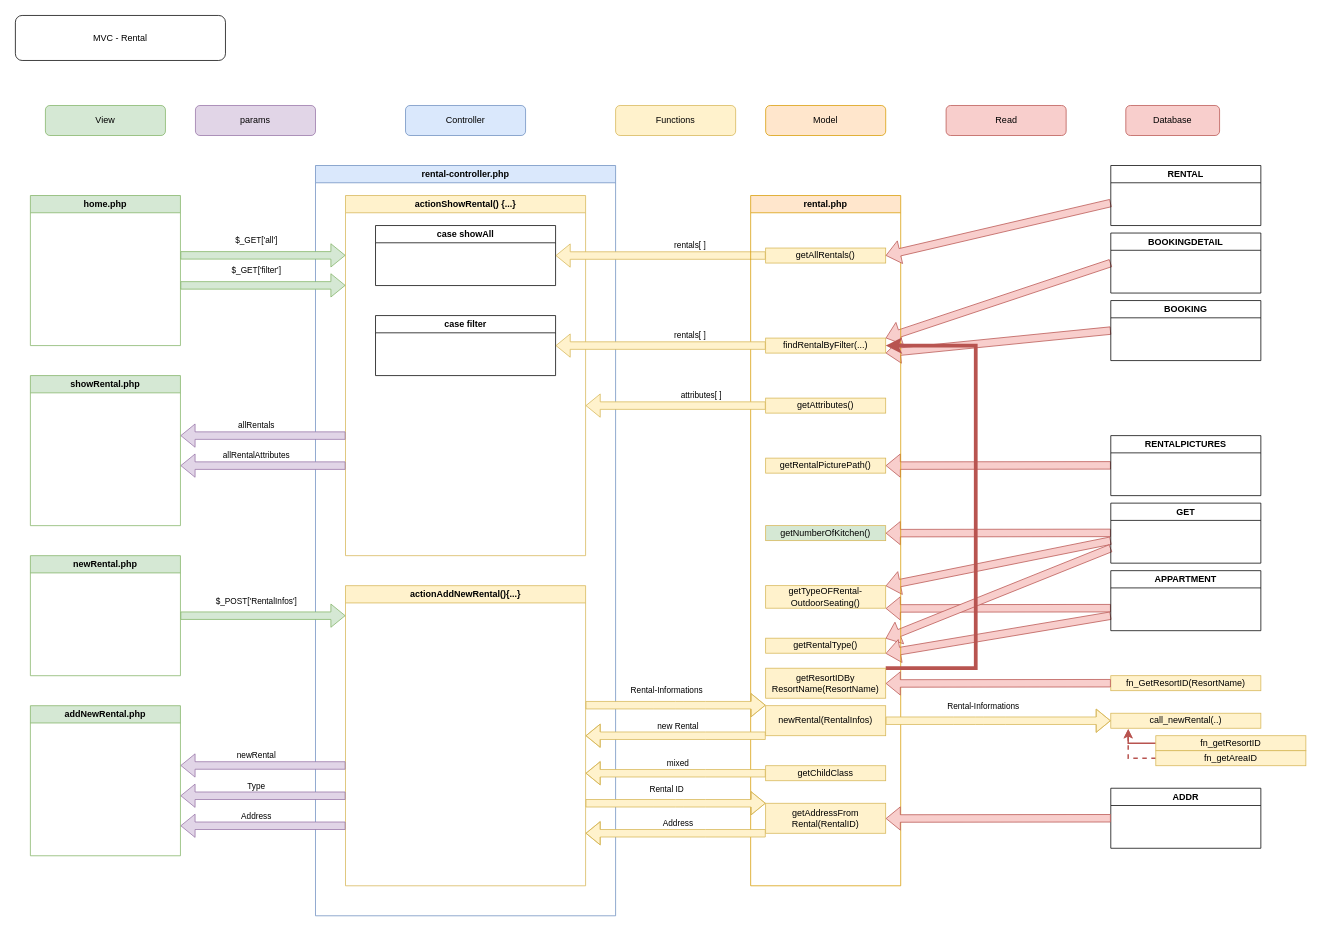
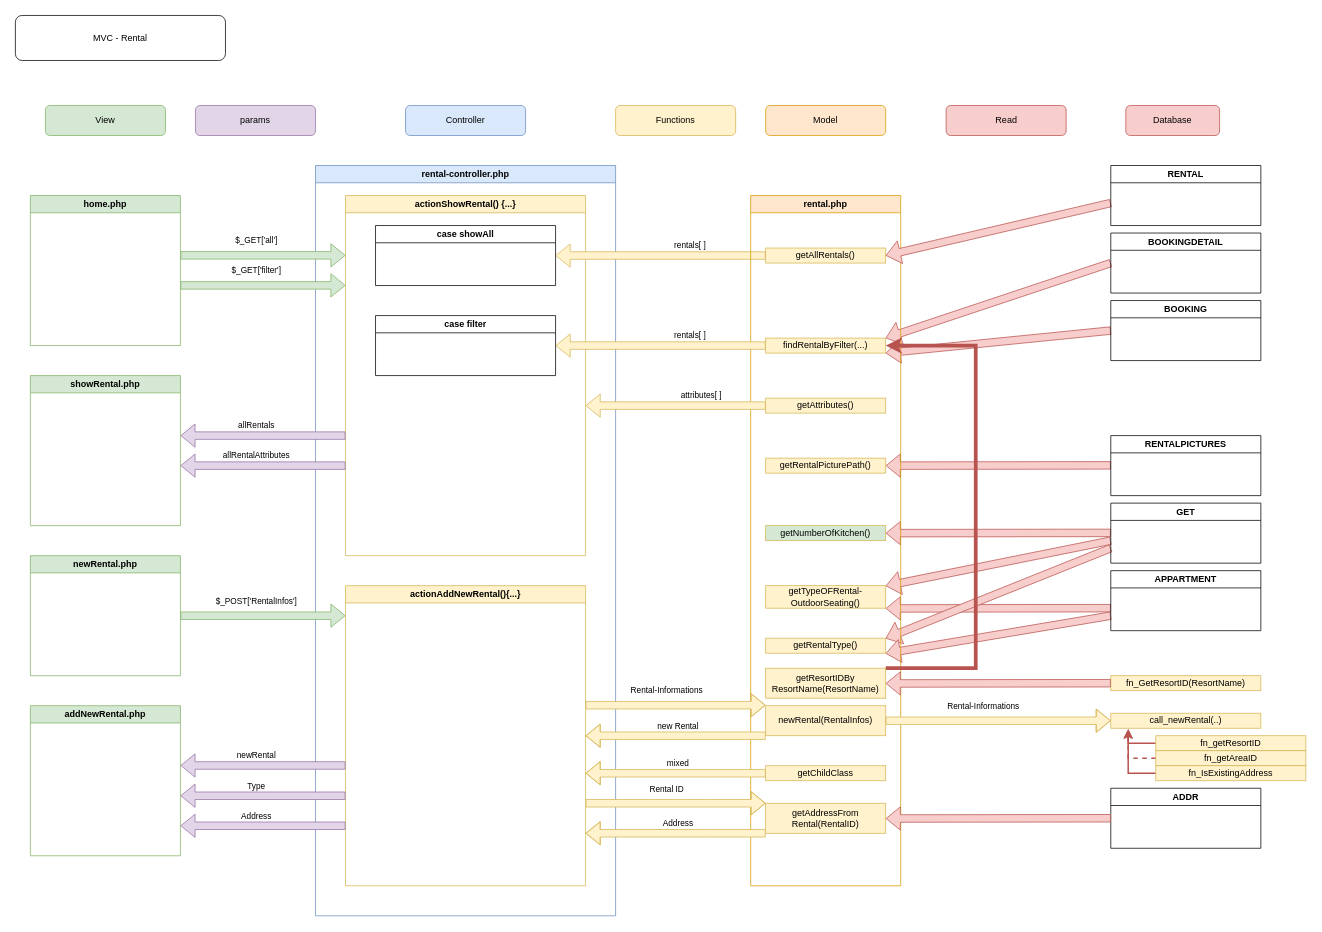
edge "fn_IsExistingAddress" -> "call_newRental(..)": added
node "fn_IsExistingAddress": added
